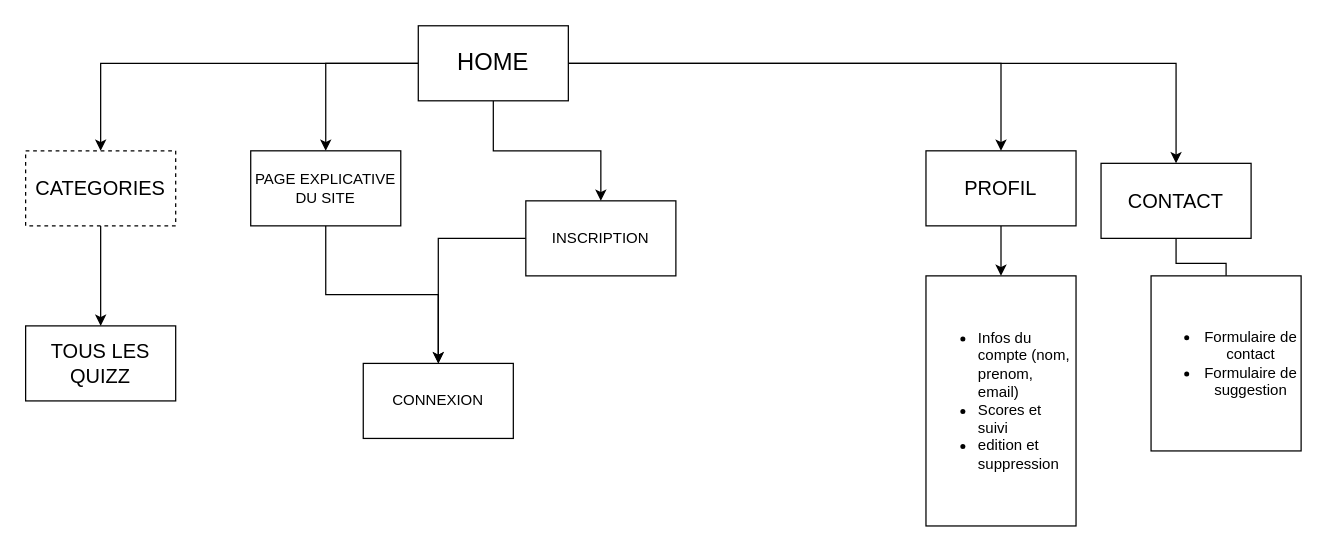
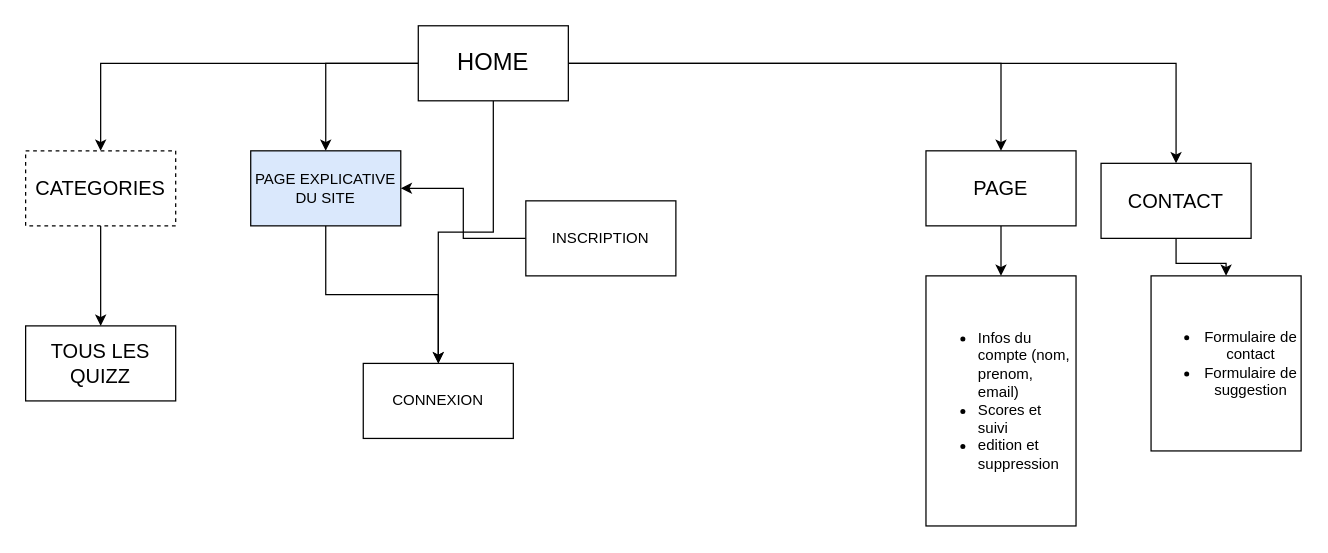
edge "HOME" -> "INSCRIPTION": now "HOME" -> "CONNEXION"
node "PAGE EXPLICATIVE DU SITE": fillcolor #ffffff -> #dae8fc
node "PROFIL": label "PROFIL" -> "PAGE"
edge "INSCRIPTION" -> "CONNEXION": now "INSCRIPTION" -> "PAGE EXPLICATIVE DU SITE"
edge "CONTACT" -- "Formulaire de contact Formulaire de suggestion": arrowhead none -> classic
